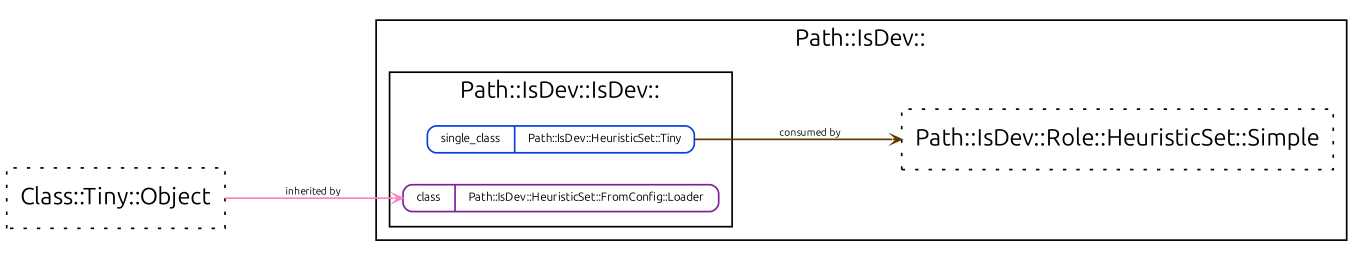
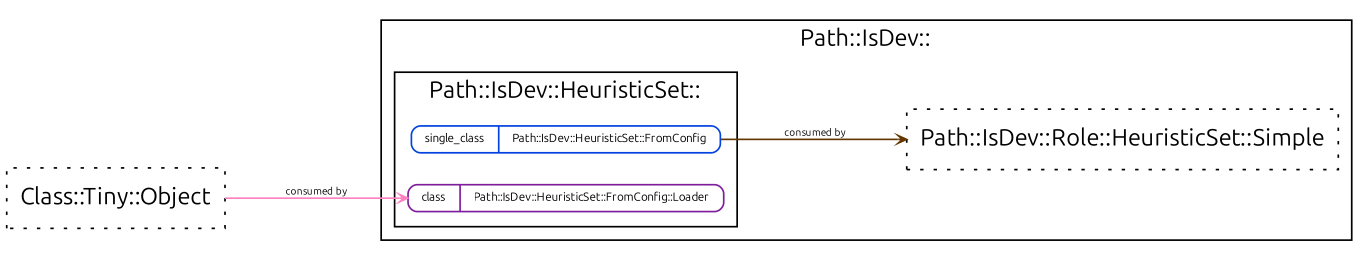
cluster "Path::IsDev::IsDev::": label "Path::IsDev::IsDev::" -> "Path::IsDev::HeuristicSet::"
node "single_class": text "Path::IsDev::HeuristicSet::Tiny" -> "Path::IsDev::HeuristicSet::FromConfig"
edge "Class::Tiny::Object" -> "class": label "inherited by" -> "consumed by"
